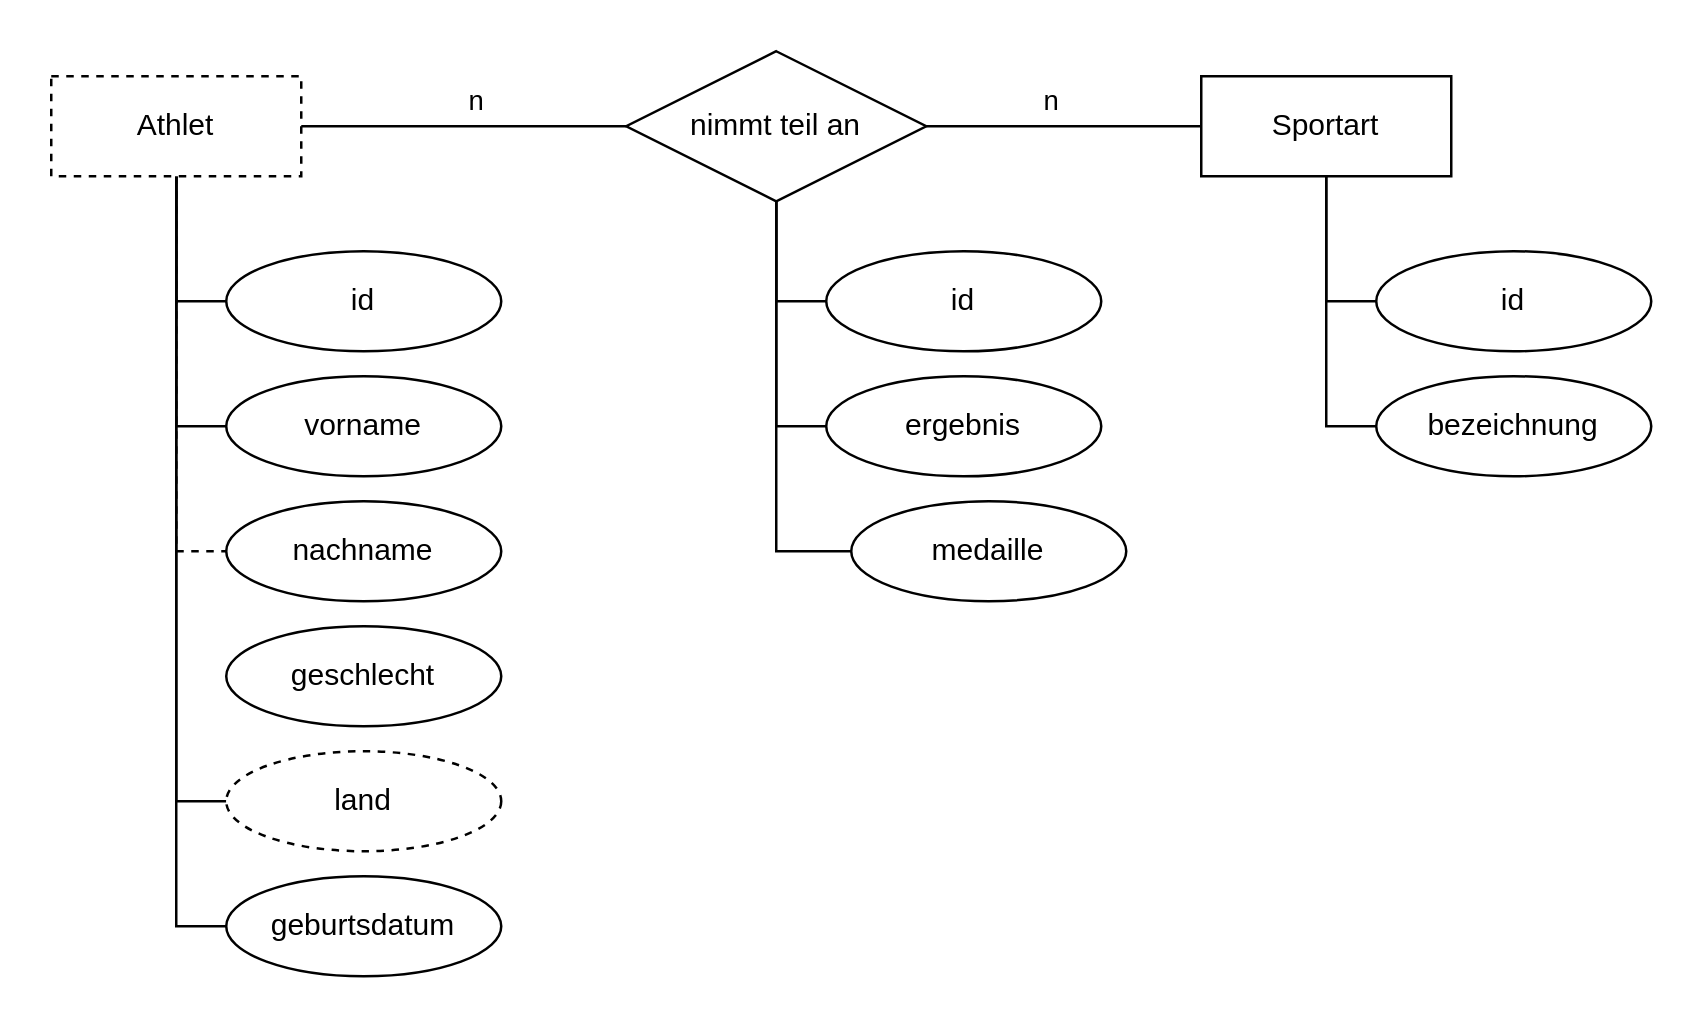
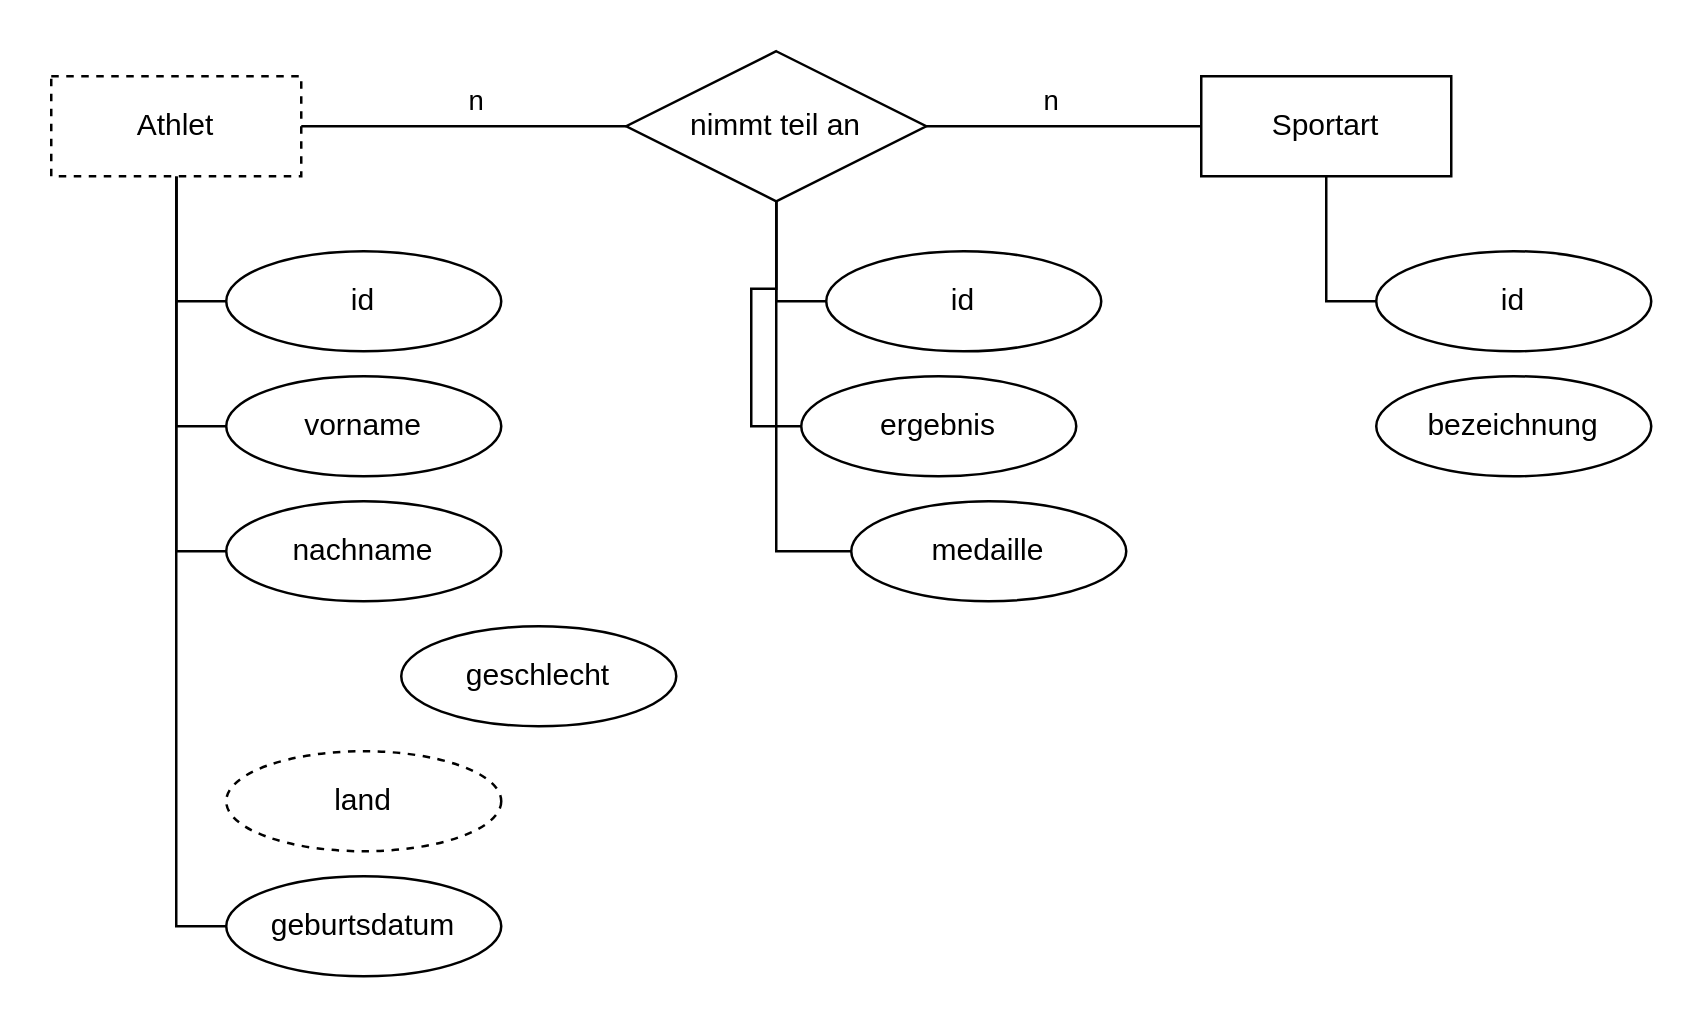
edge "Sportart" -- "bezeichnung": removed
node "ergebnis": moved (964, 426) -> (939, 426)
edge "Athlet" -- "nachname": style dashed -> solid
node "geschlecht": moved (364, 676) -> (539, 676)
edge "Athlet" -- "land": removed
